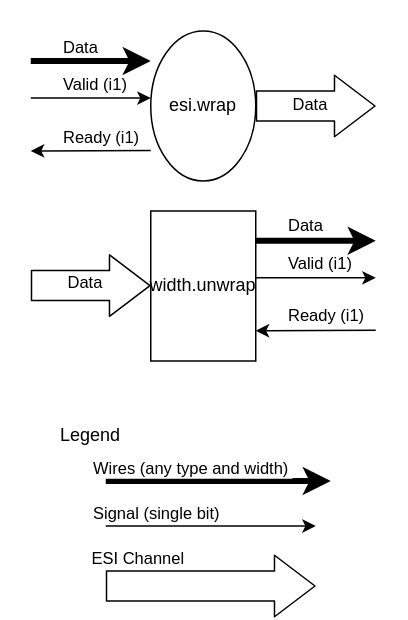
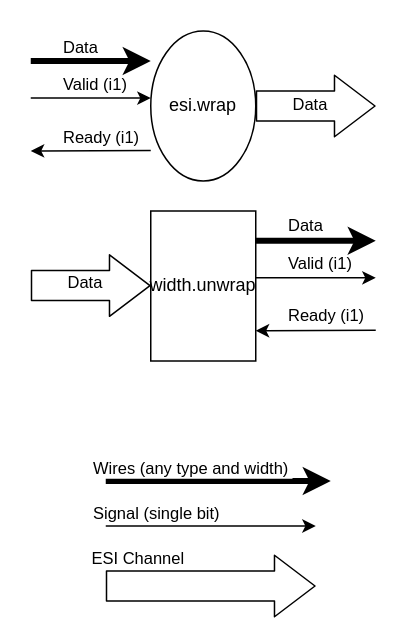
node "Legend": removed
